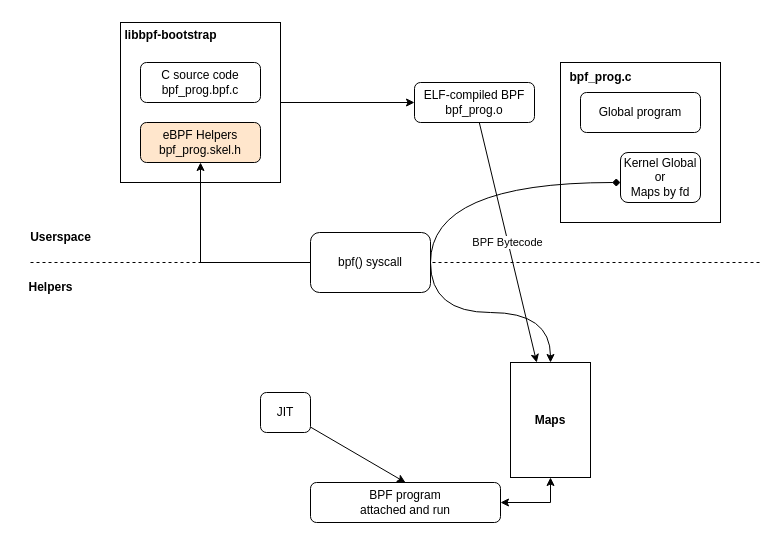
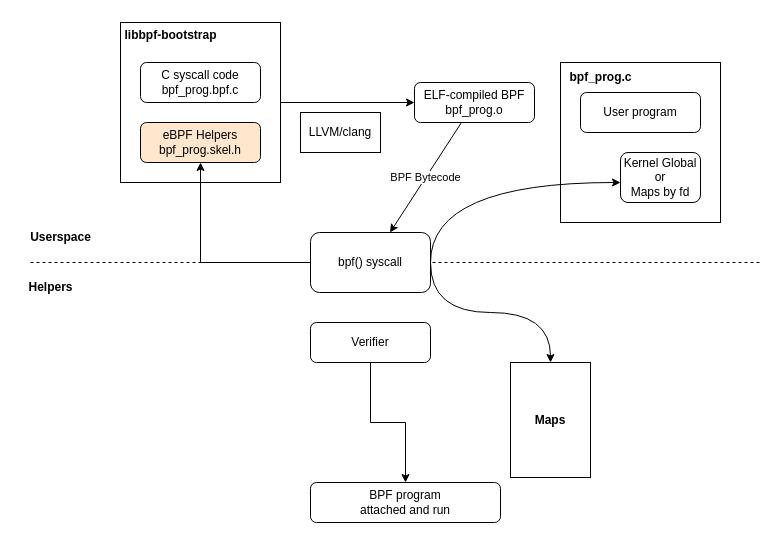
node "C source code bpf_prog.bpf.c": label "C source code bpf_prog.bpf.c" -> "C syscall code bpf_prog.bpf.c"
node "Global program": label "Global program" -> "User program"
node "LLVM/clang": added
edge "bpf() syscall" -> "Kernel Global or Maps by fd": arrowhead diamond -> classic
edge "ELF-compiled BPF bpf_prog.o" -> "Maps": now "ELF-compiled BPF bpf_prog.o" -> "bpf() syscall"
node "Verifier": added
node "JIT": removed
edge "Verifier" -> "BPF program attached and run": added
edge "JIT" -> "BPF program attached and run": removed
edge "Maps" -- "BPF program attached and run": removed
